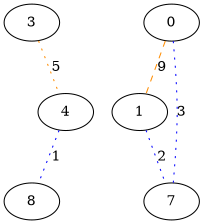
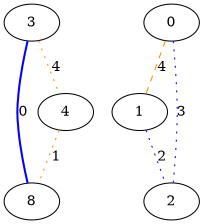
edge "3" -- "4": label "5" -> "4"
edge "0" -- "1": label "9" -> "4"
edge "3" -- "8": added, label "0"
edge "4" -- "8": color blue -> darkorange
node "7": label "7" -> "2"
